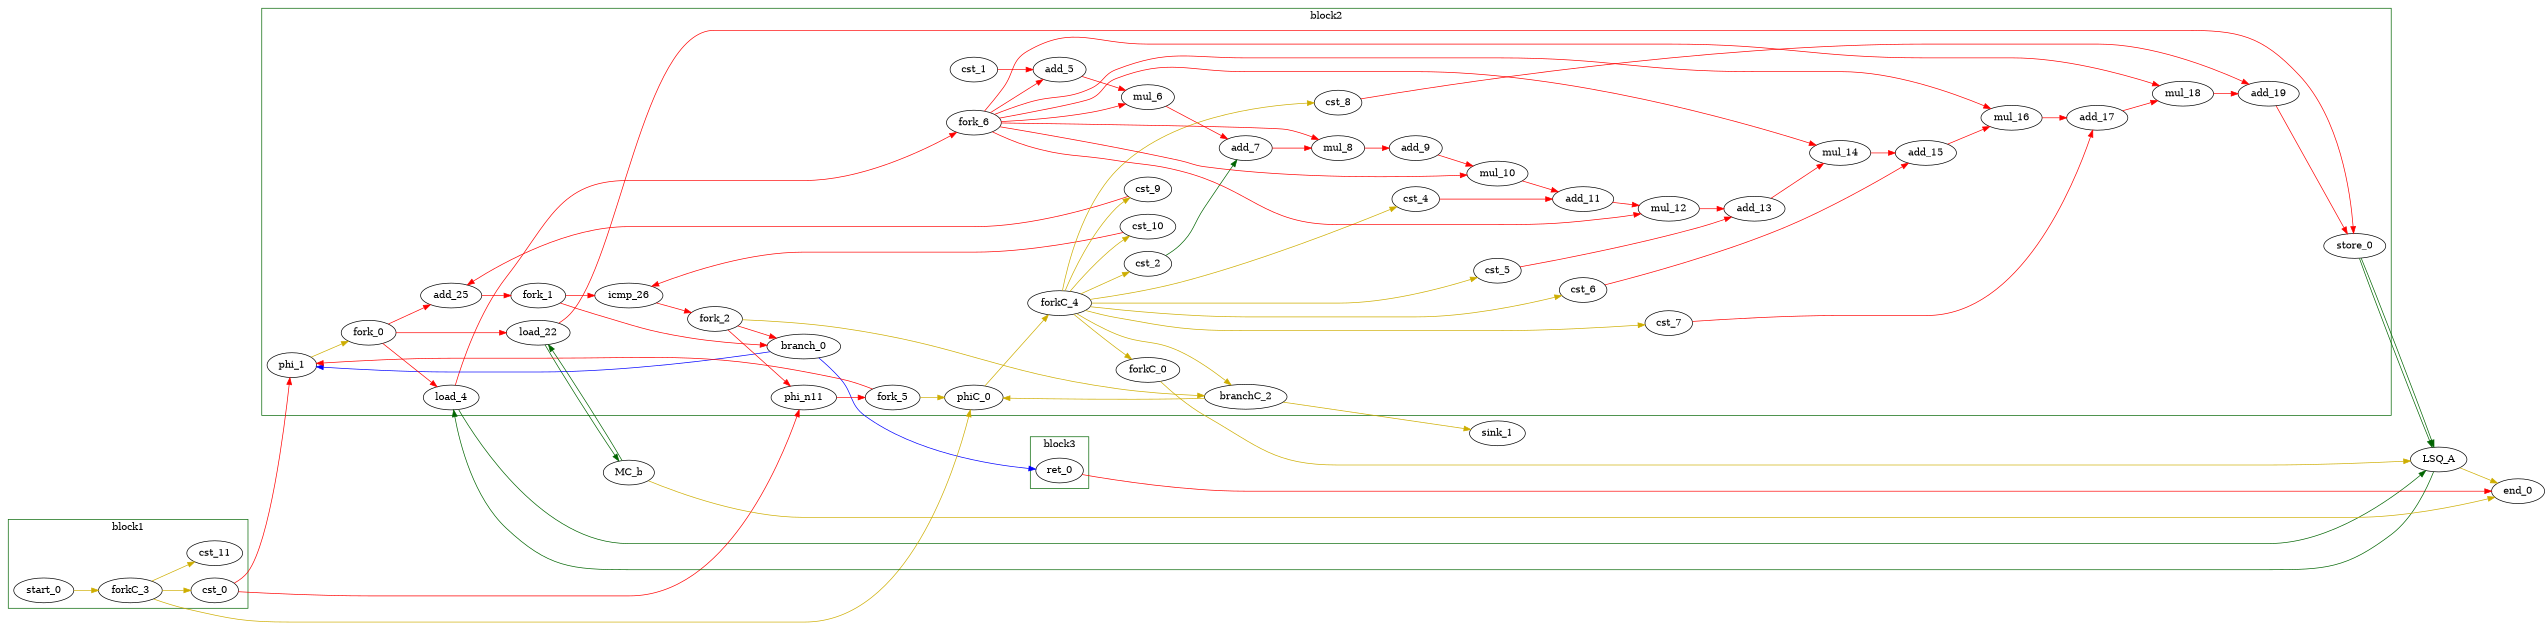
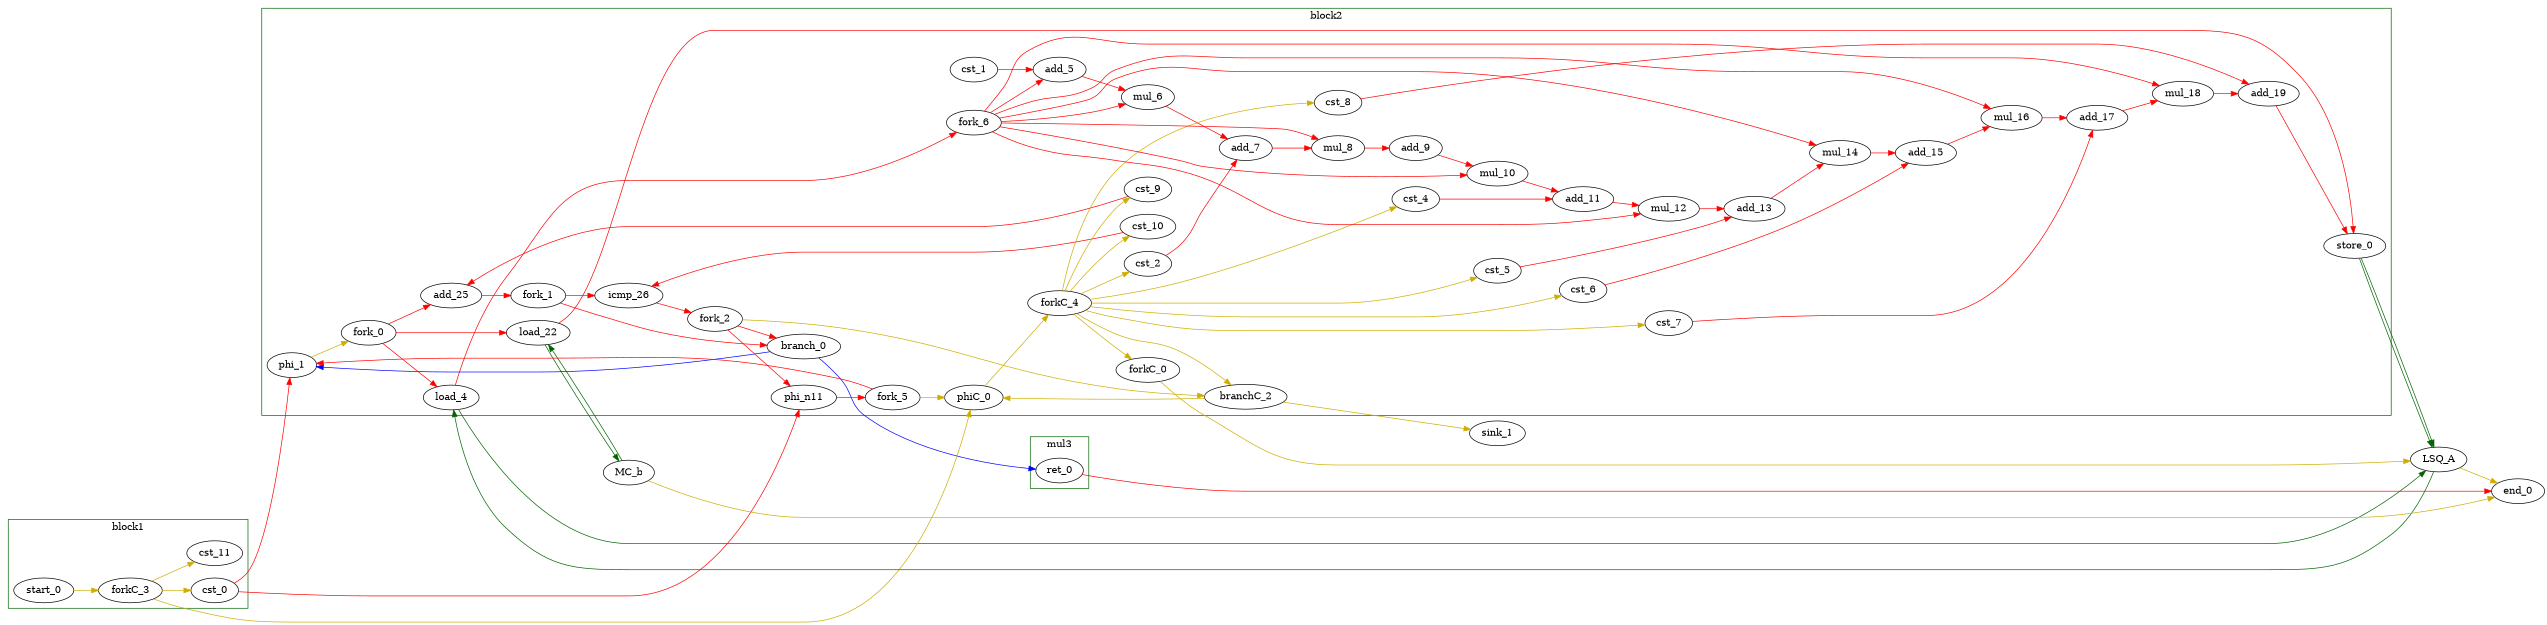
edge "cst_2" -> "add_7": color darkgreen -> red
cluster "block3": label "block3" -> "mul3"
